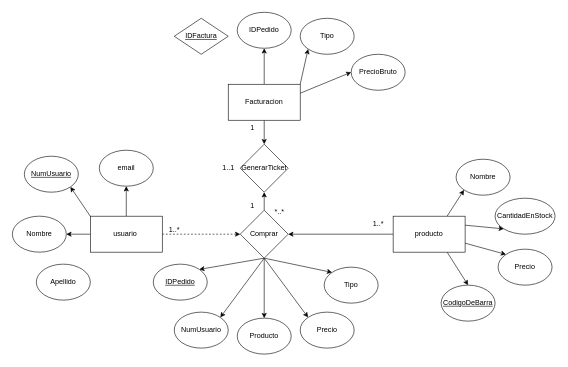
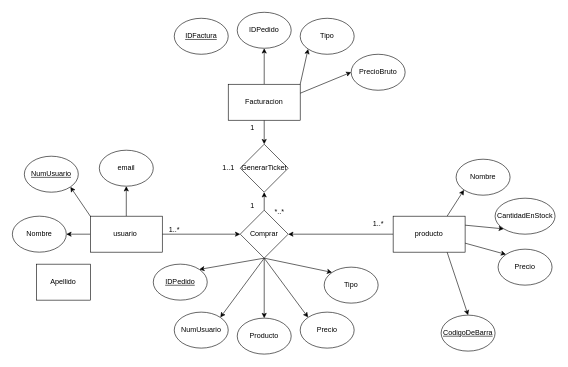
node "IDFactura": shape diamond -> ellipse
edge "usuario" -> "Comprar": style dashed -> solid
node "Apellido": shape ellipse -> rectangle
node "CodigoDeBarra": moved (468, 303) -> (468, 333)
